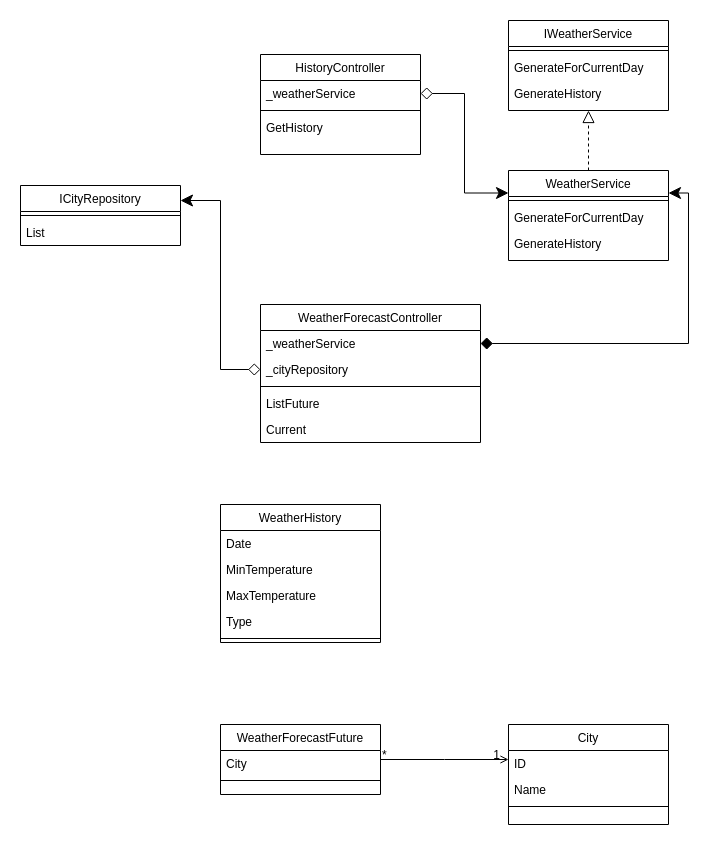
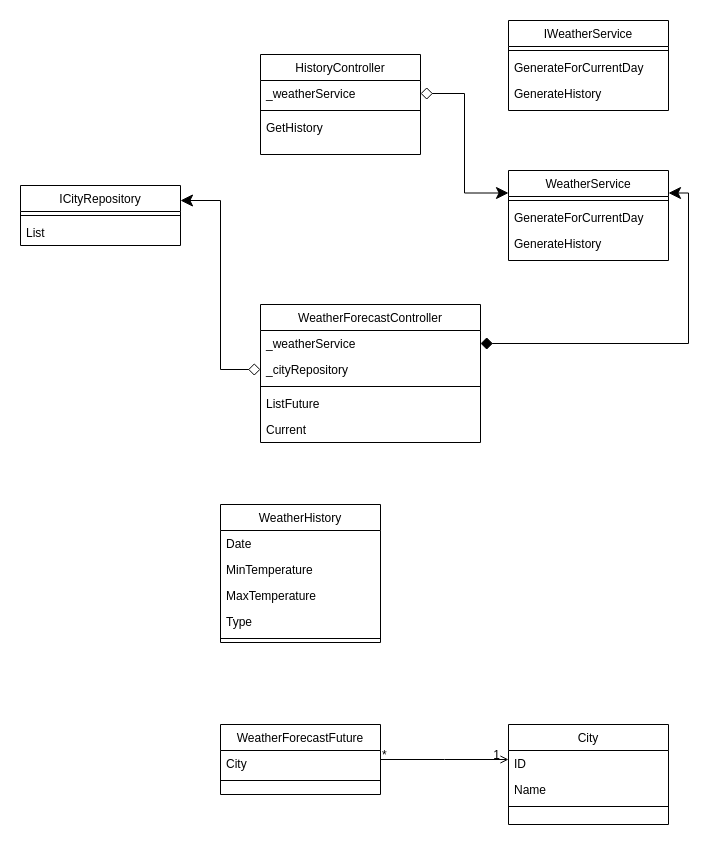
edge "WeatherService" -> "IWeatherService": removed
